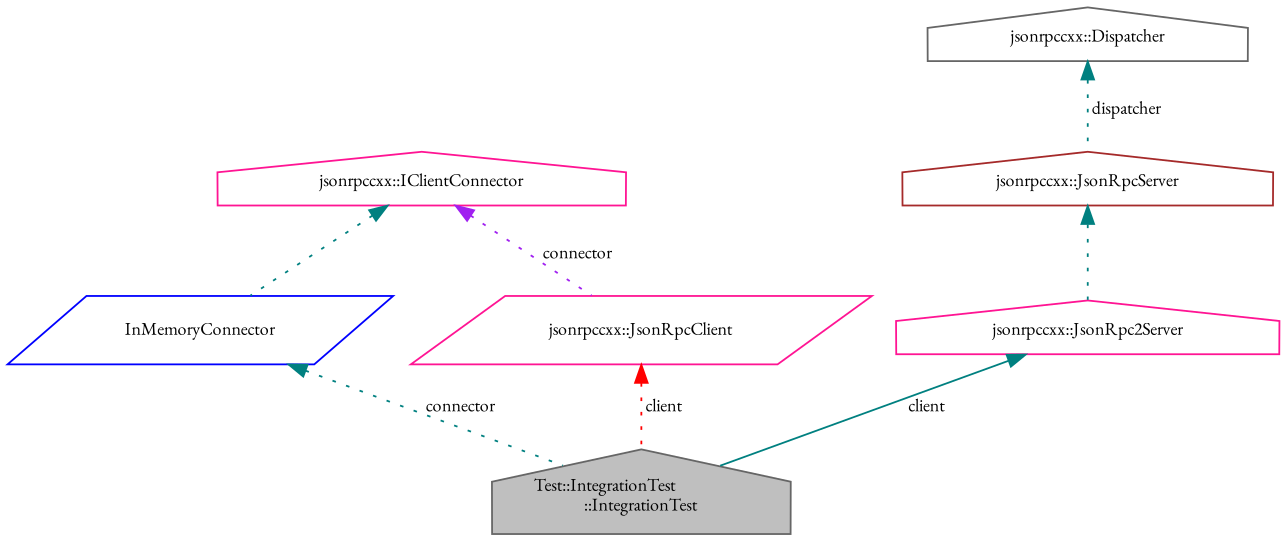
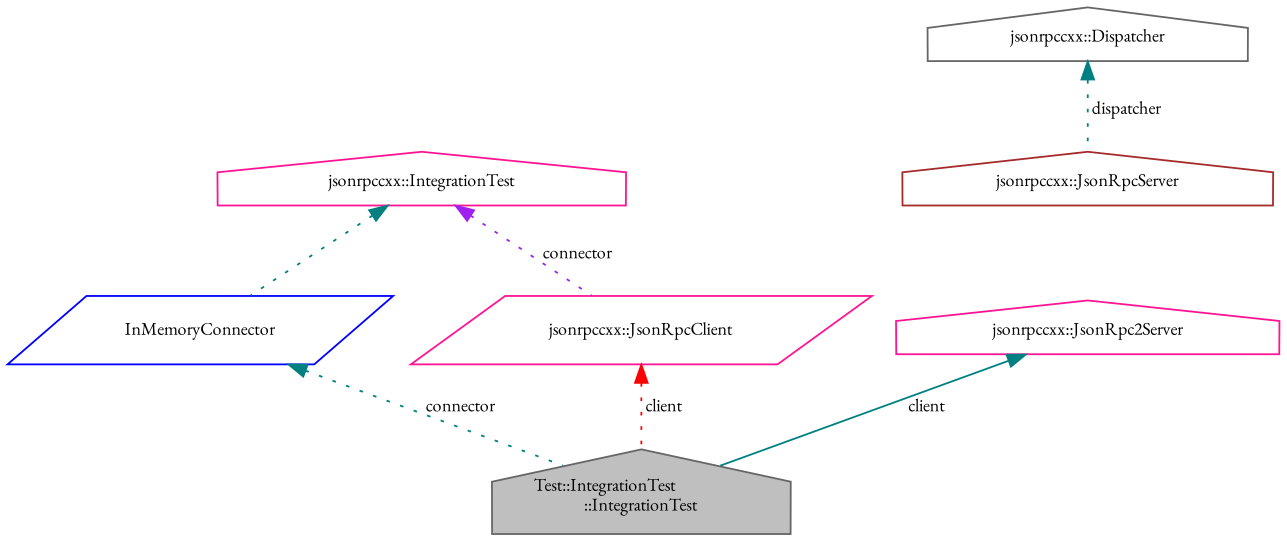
node "jsonrpccxx::IClientConnector": label "jsonrpccxx::IClientConnector" -> "jsonrpccxx::IntegrationTest"
edge "jsonrpccxx::JsonRpc2Server" -> "jsonrpccxx::JsonRpcServer": removed
